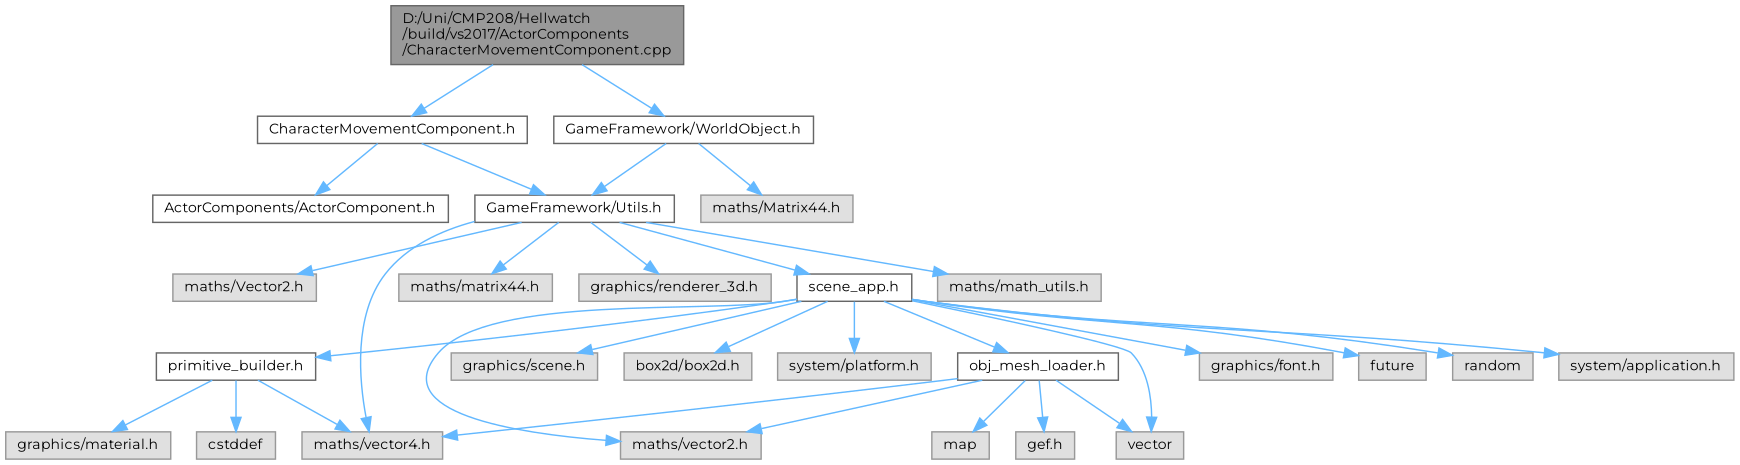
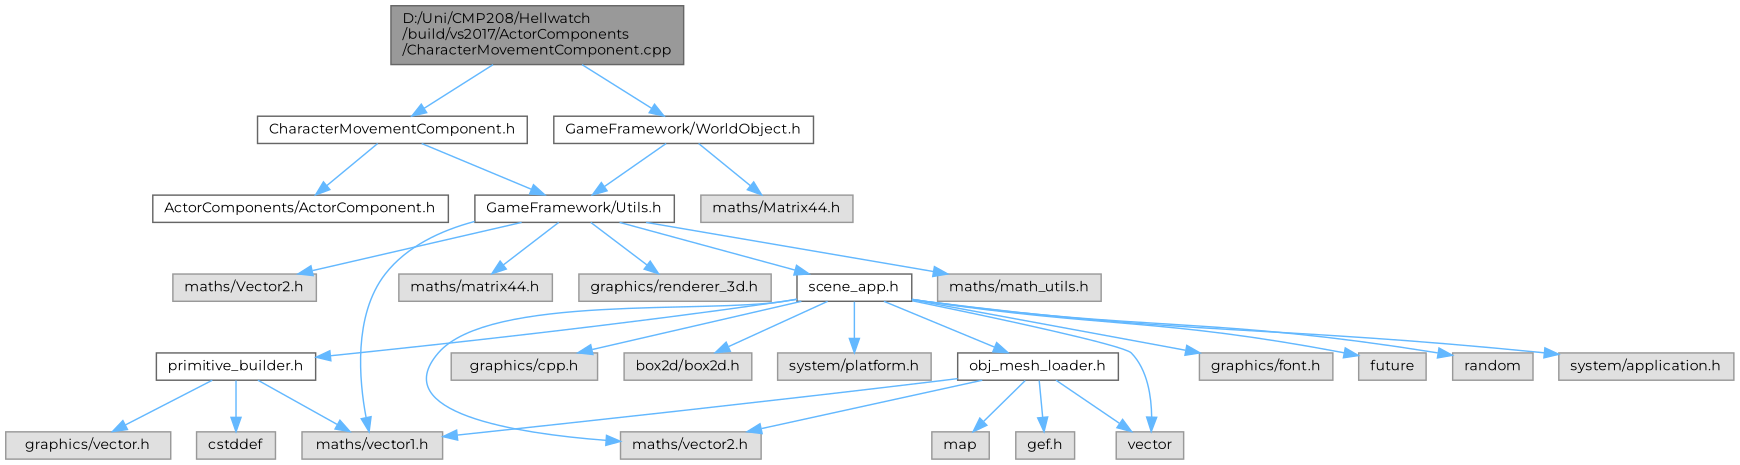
node "graphics/scene.h": label "graphics/scene.h" -> "graphics/cpp.h"
node "graphics/material.h": label "graphics/material.h" -> "graphics/vector.h"
node "maths/vector4.h": label "maths/vector4.h" -> "maths/vector1.h"
